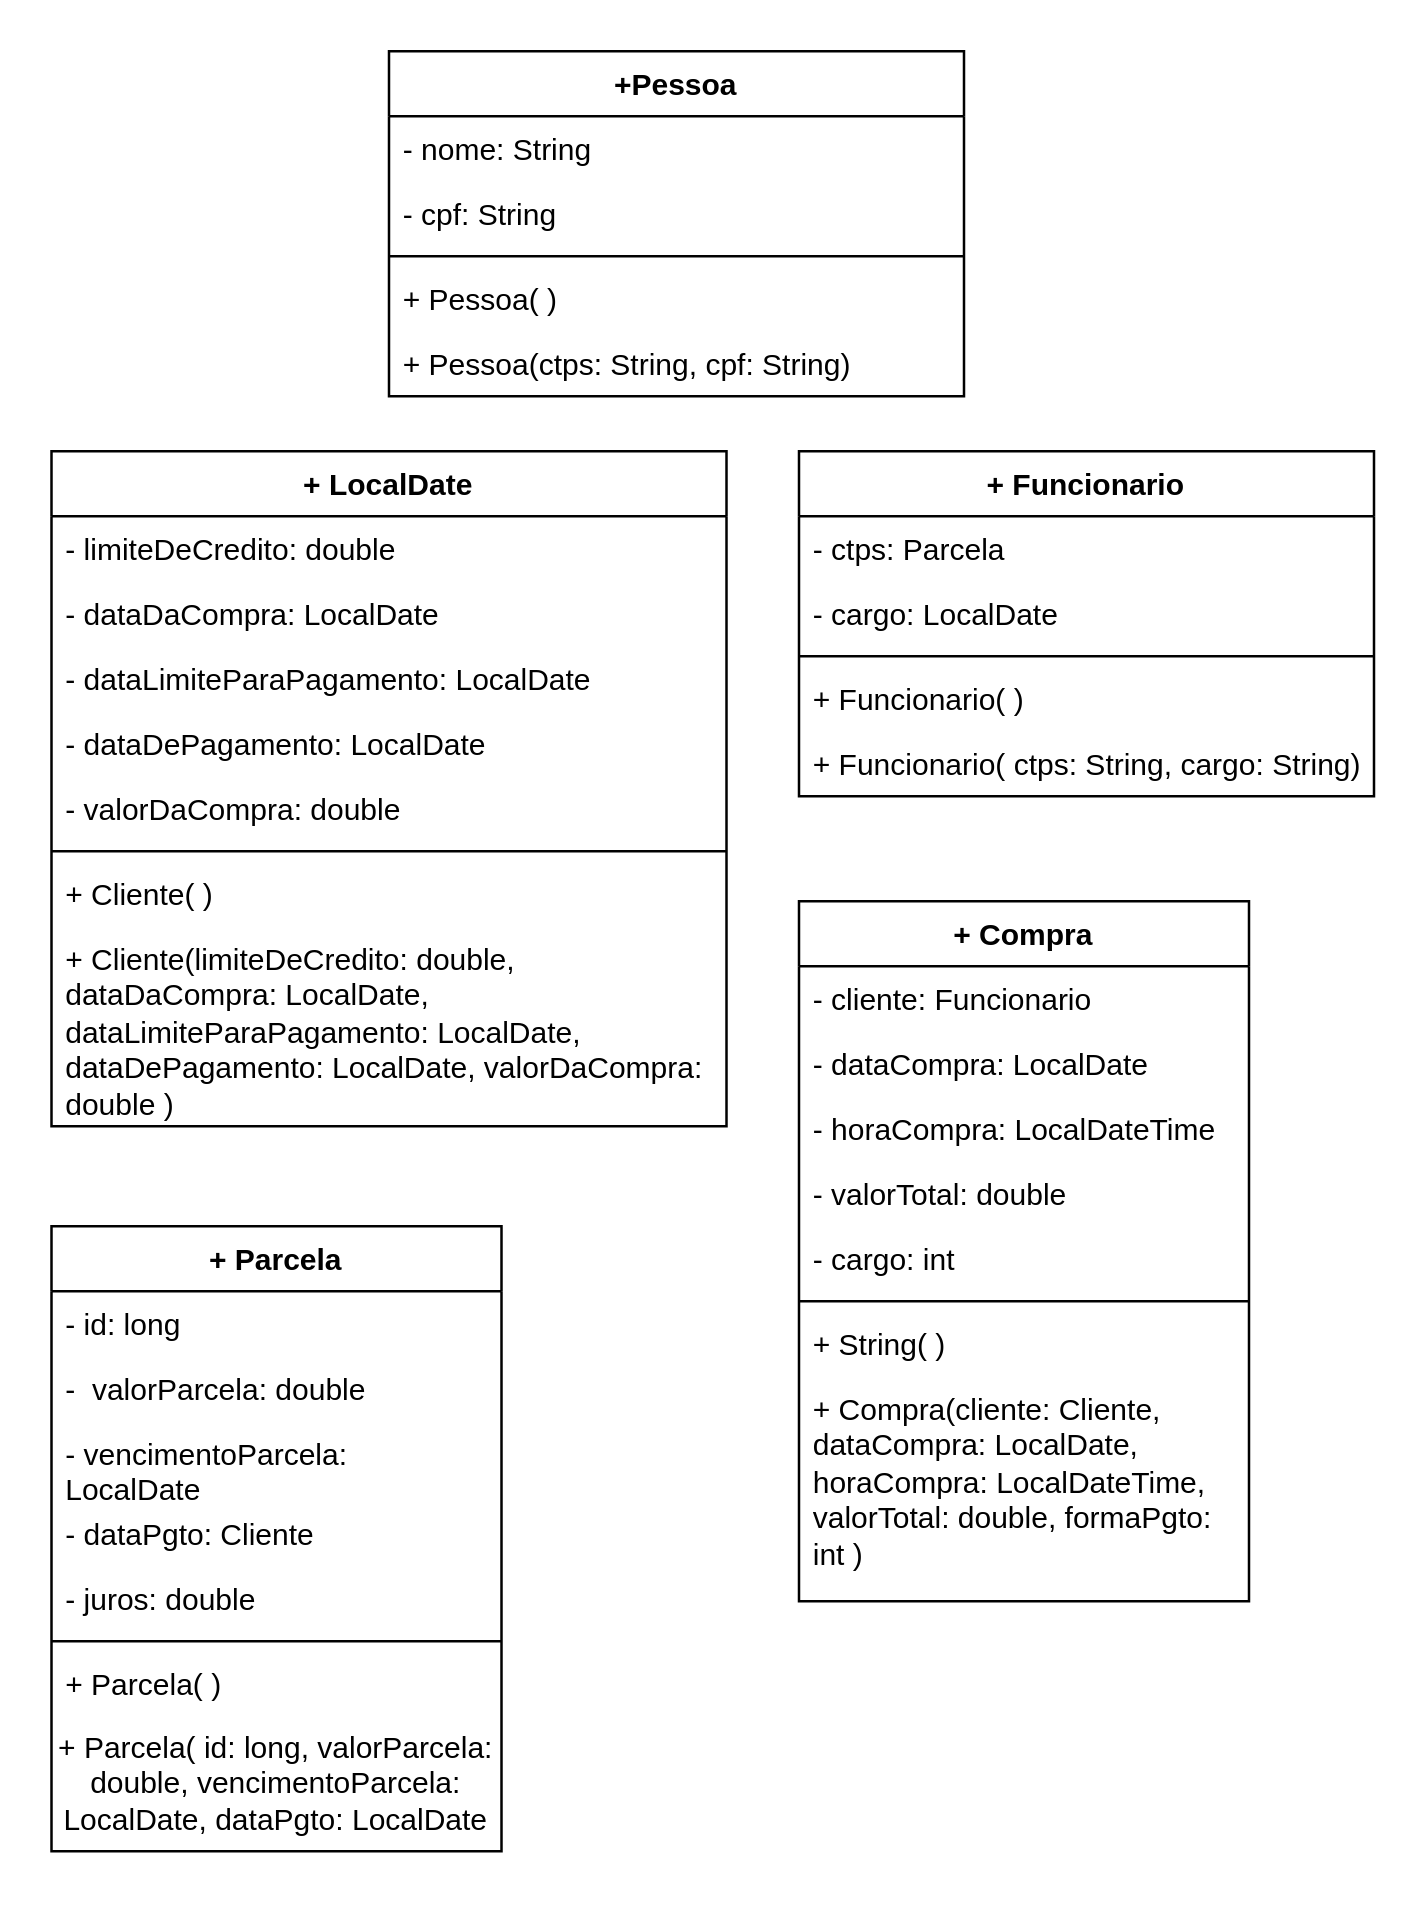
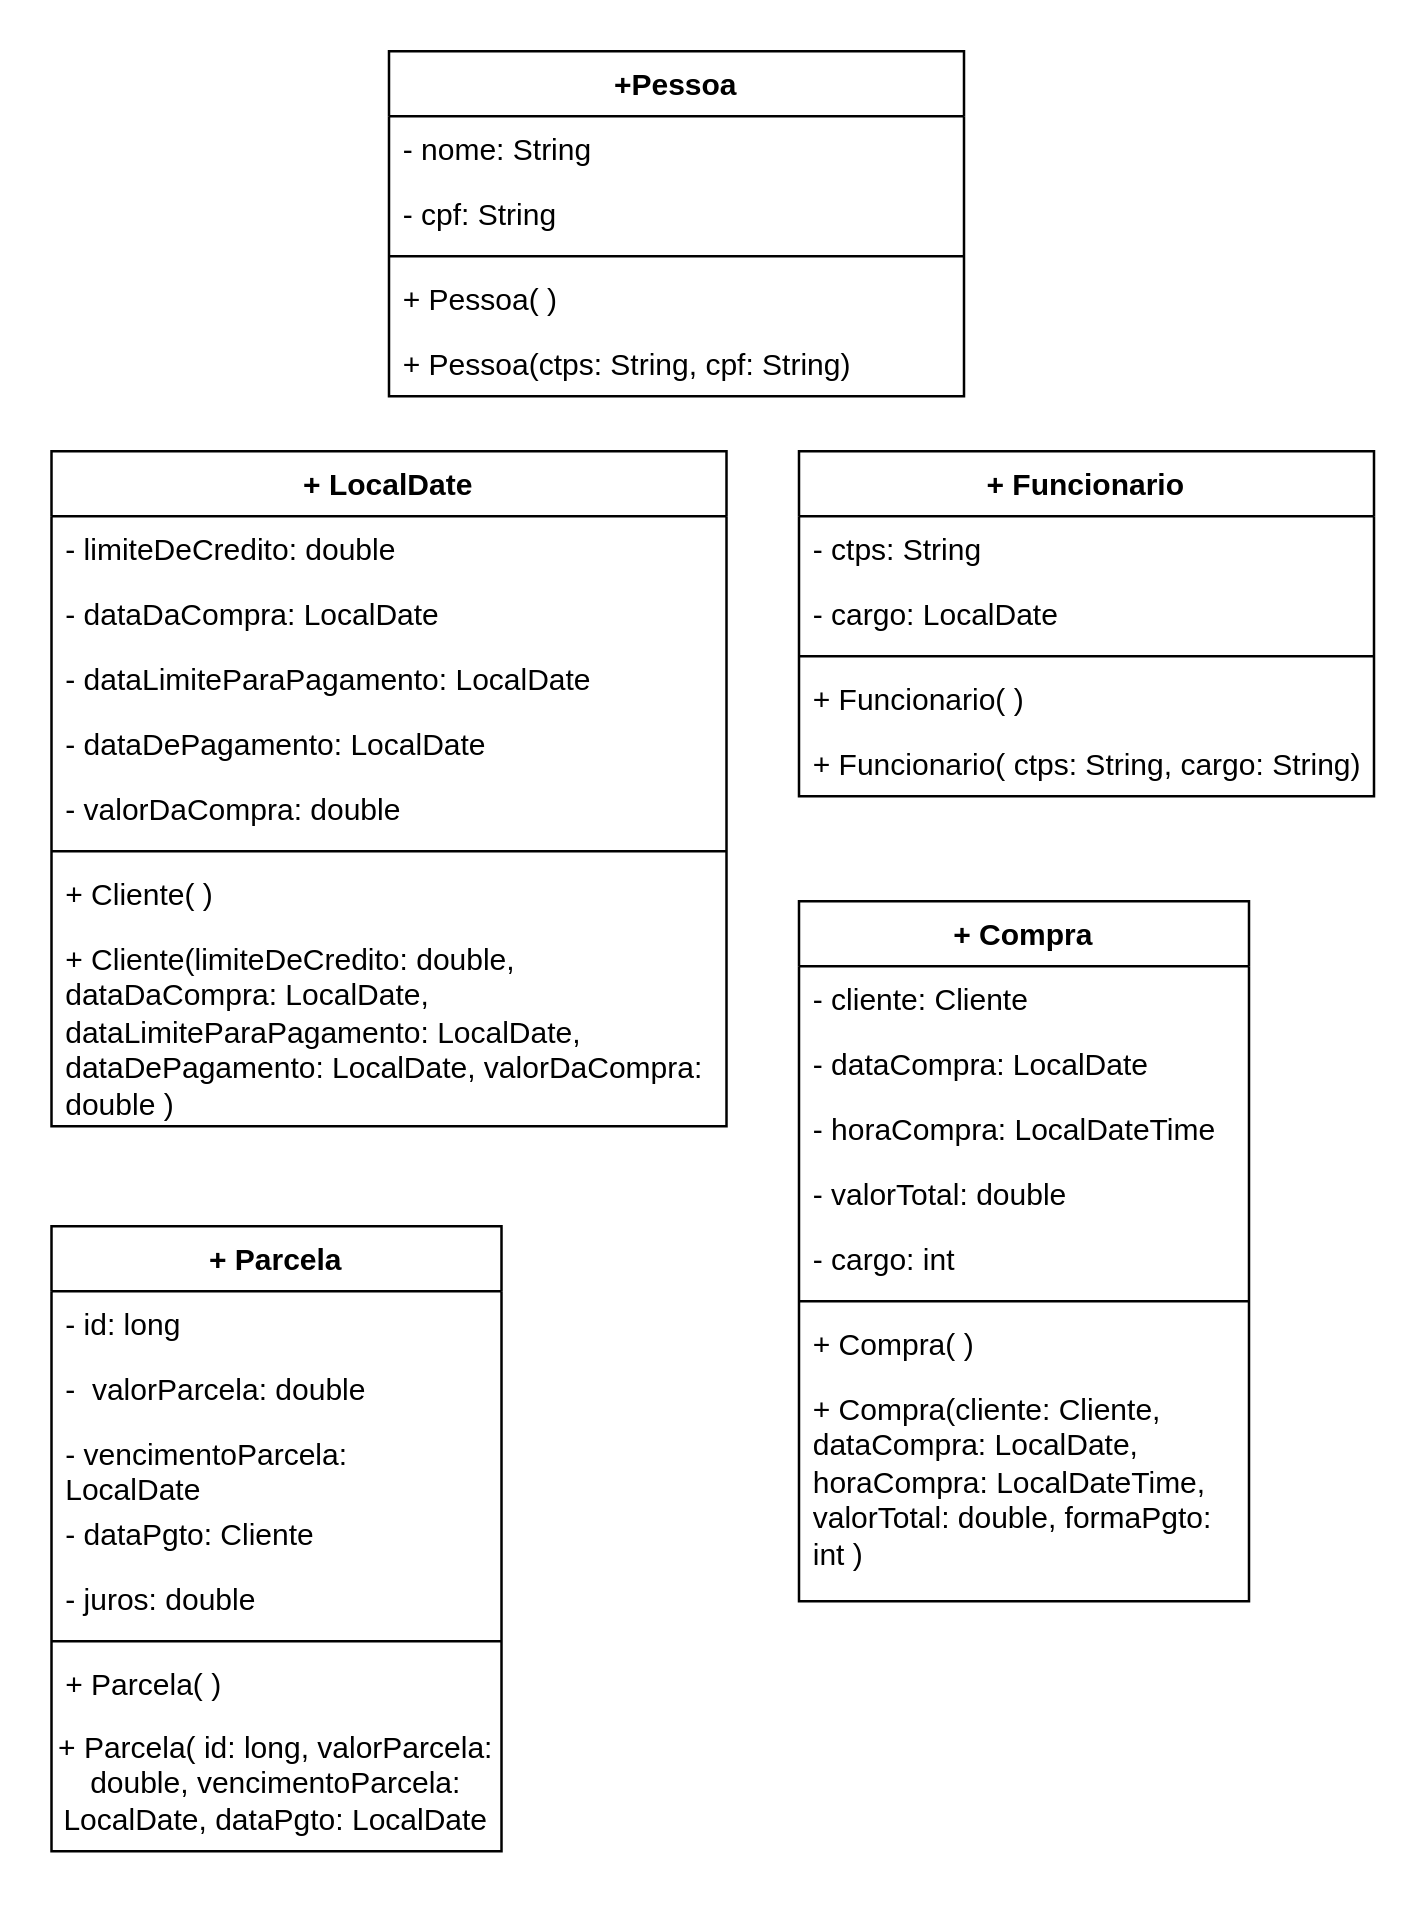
node "- ctps: Parcela": label "- ctps: Parcela" -> "- ctps: String"
node "- cliente: Funcionario": label "- cliente: Funcionario" -> "- cliente: Cliente"
node "+ String( )": label "+ String( )" -> "+ Compra( )"
